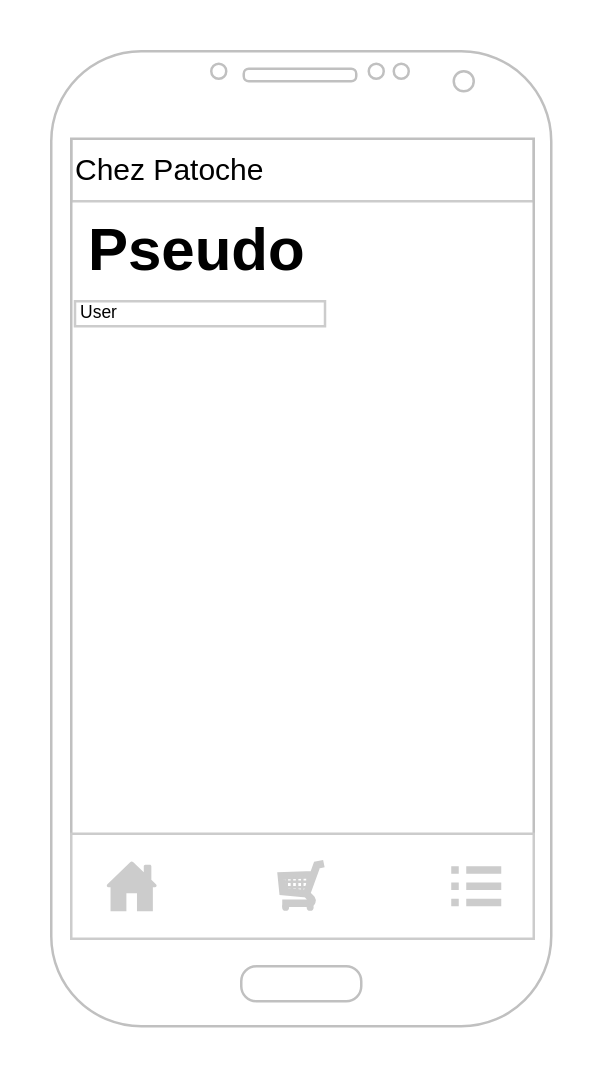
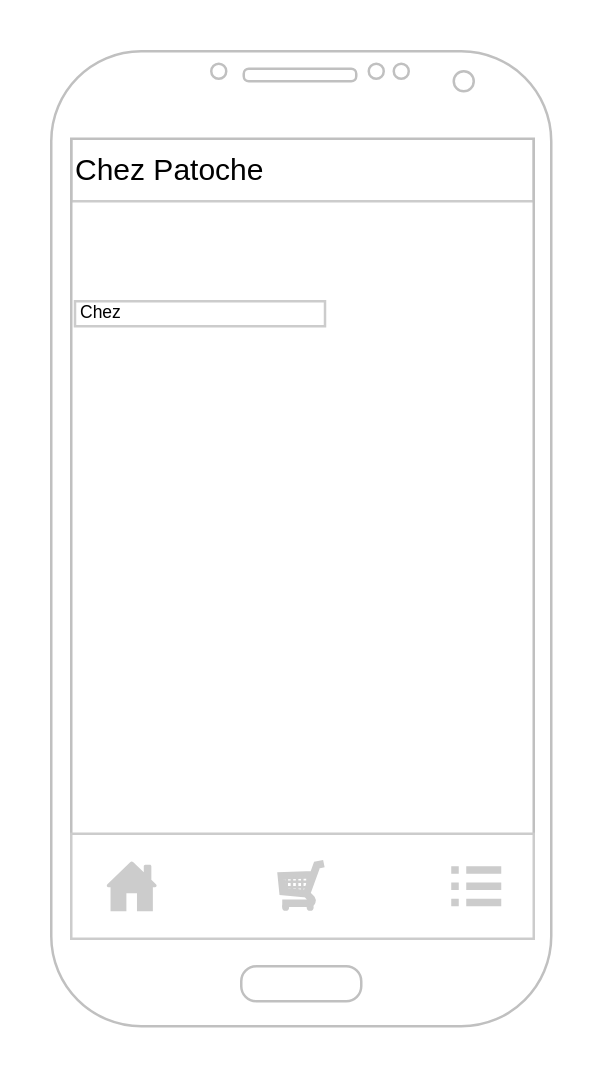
node "Pseudo": removed
node "User": label "User" -> "Chez"
